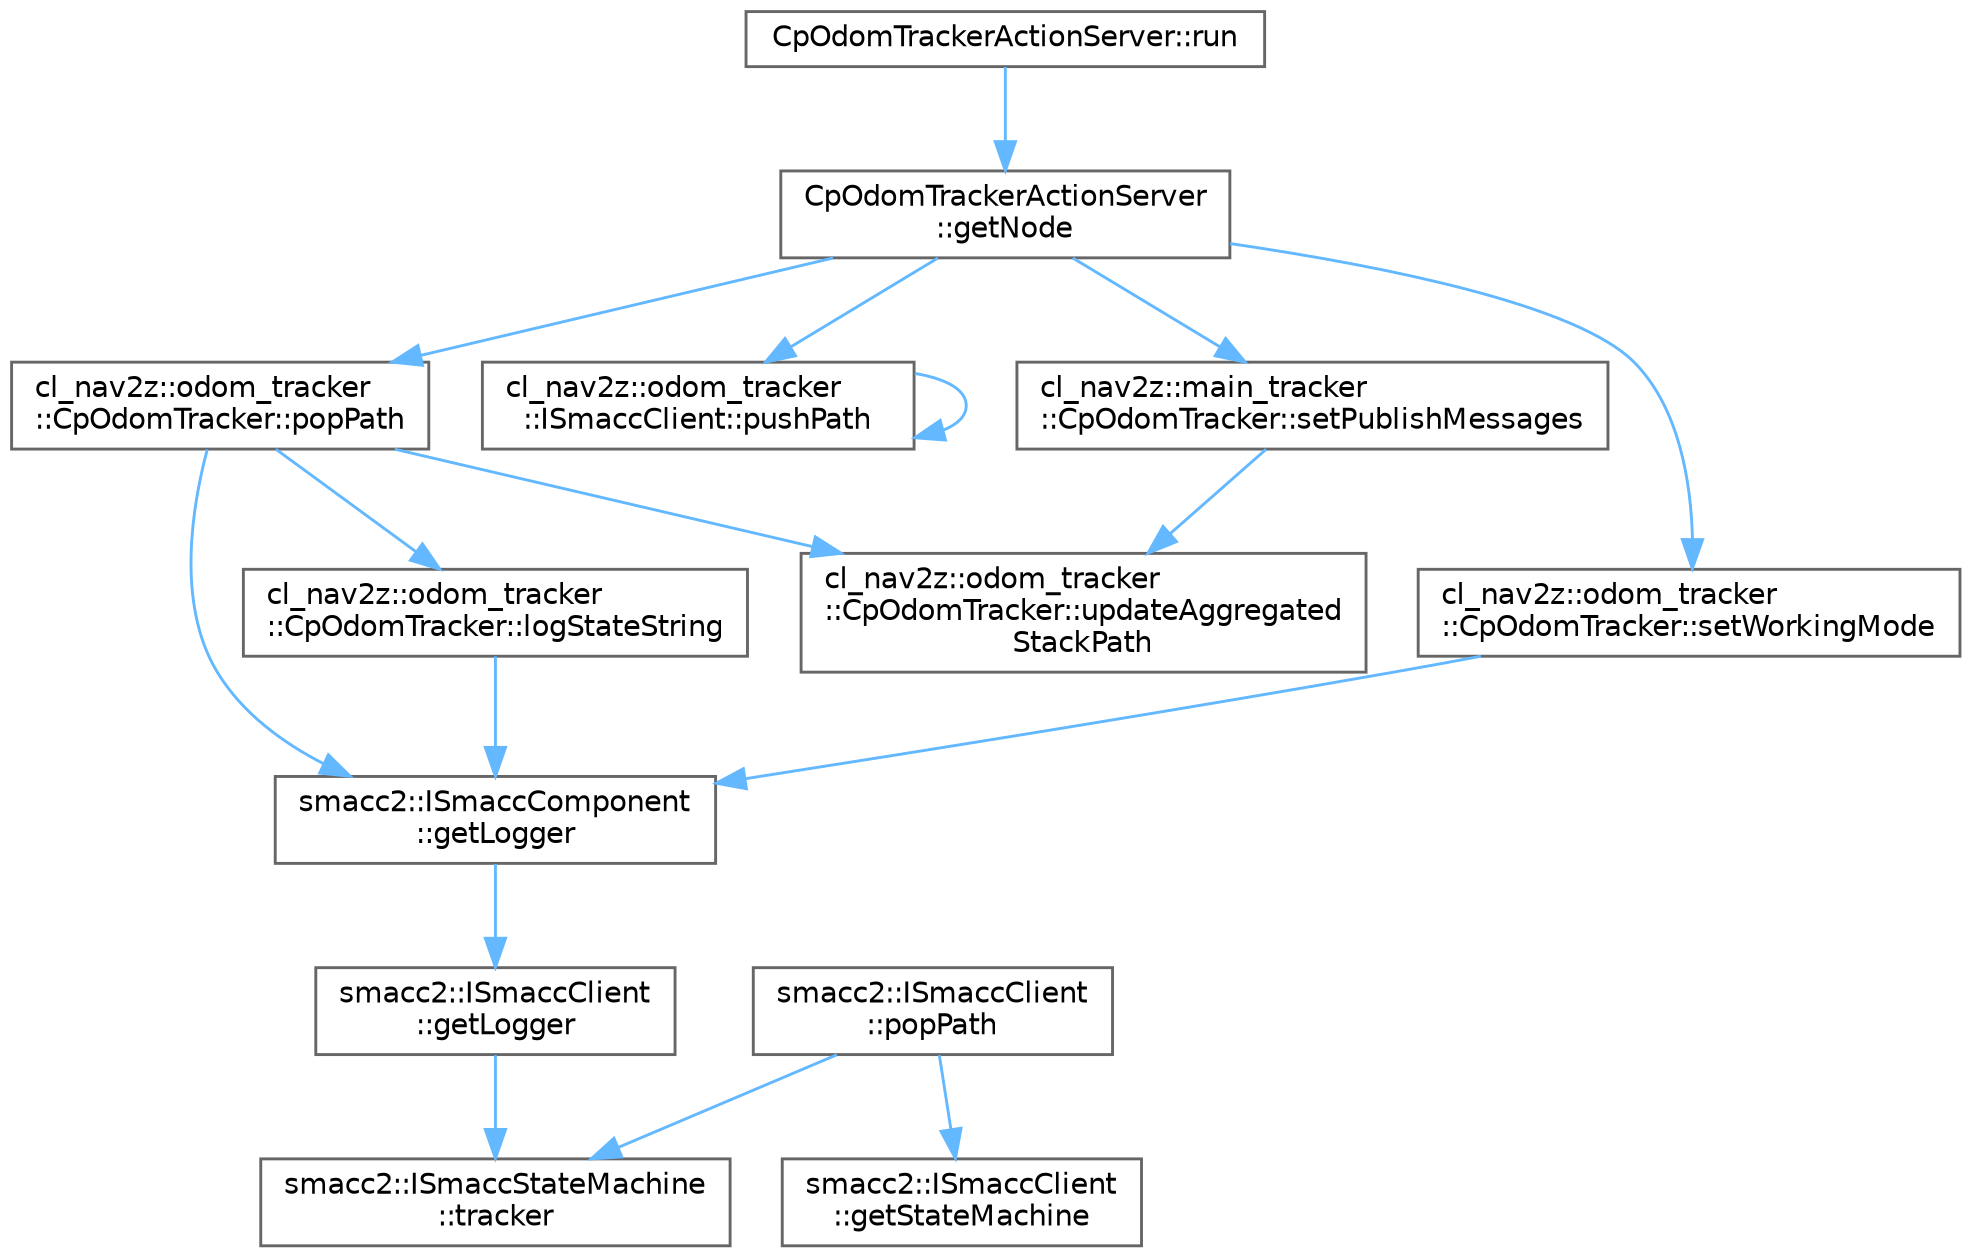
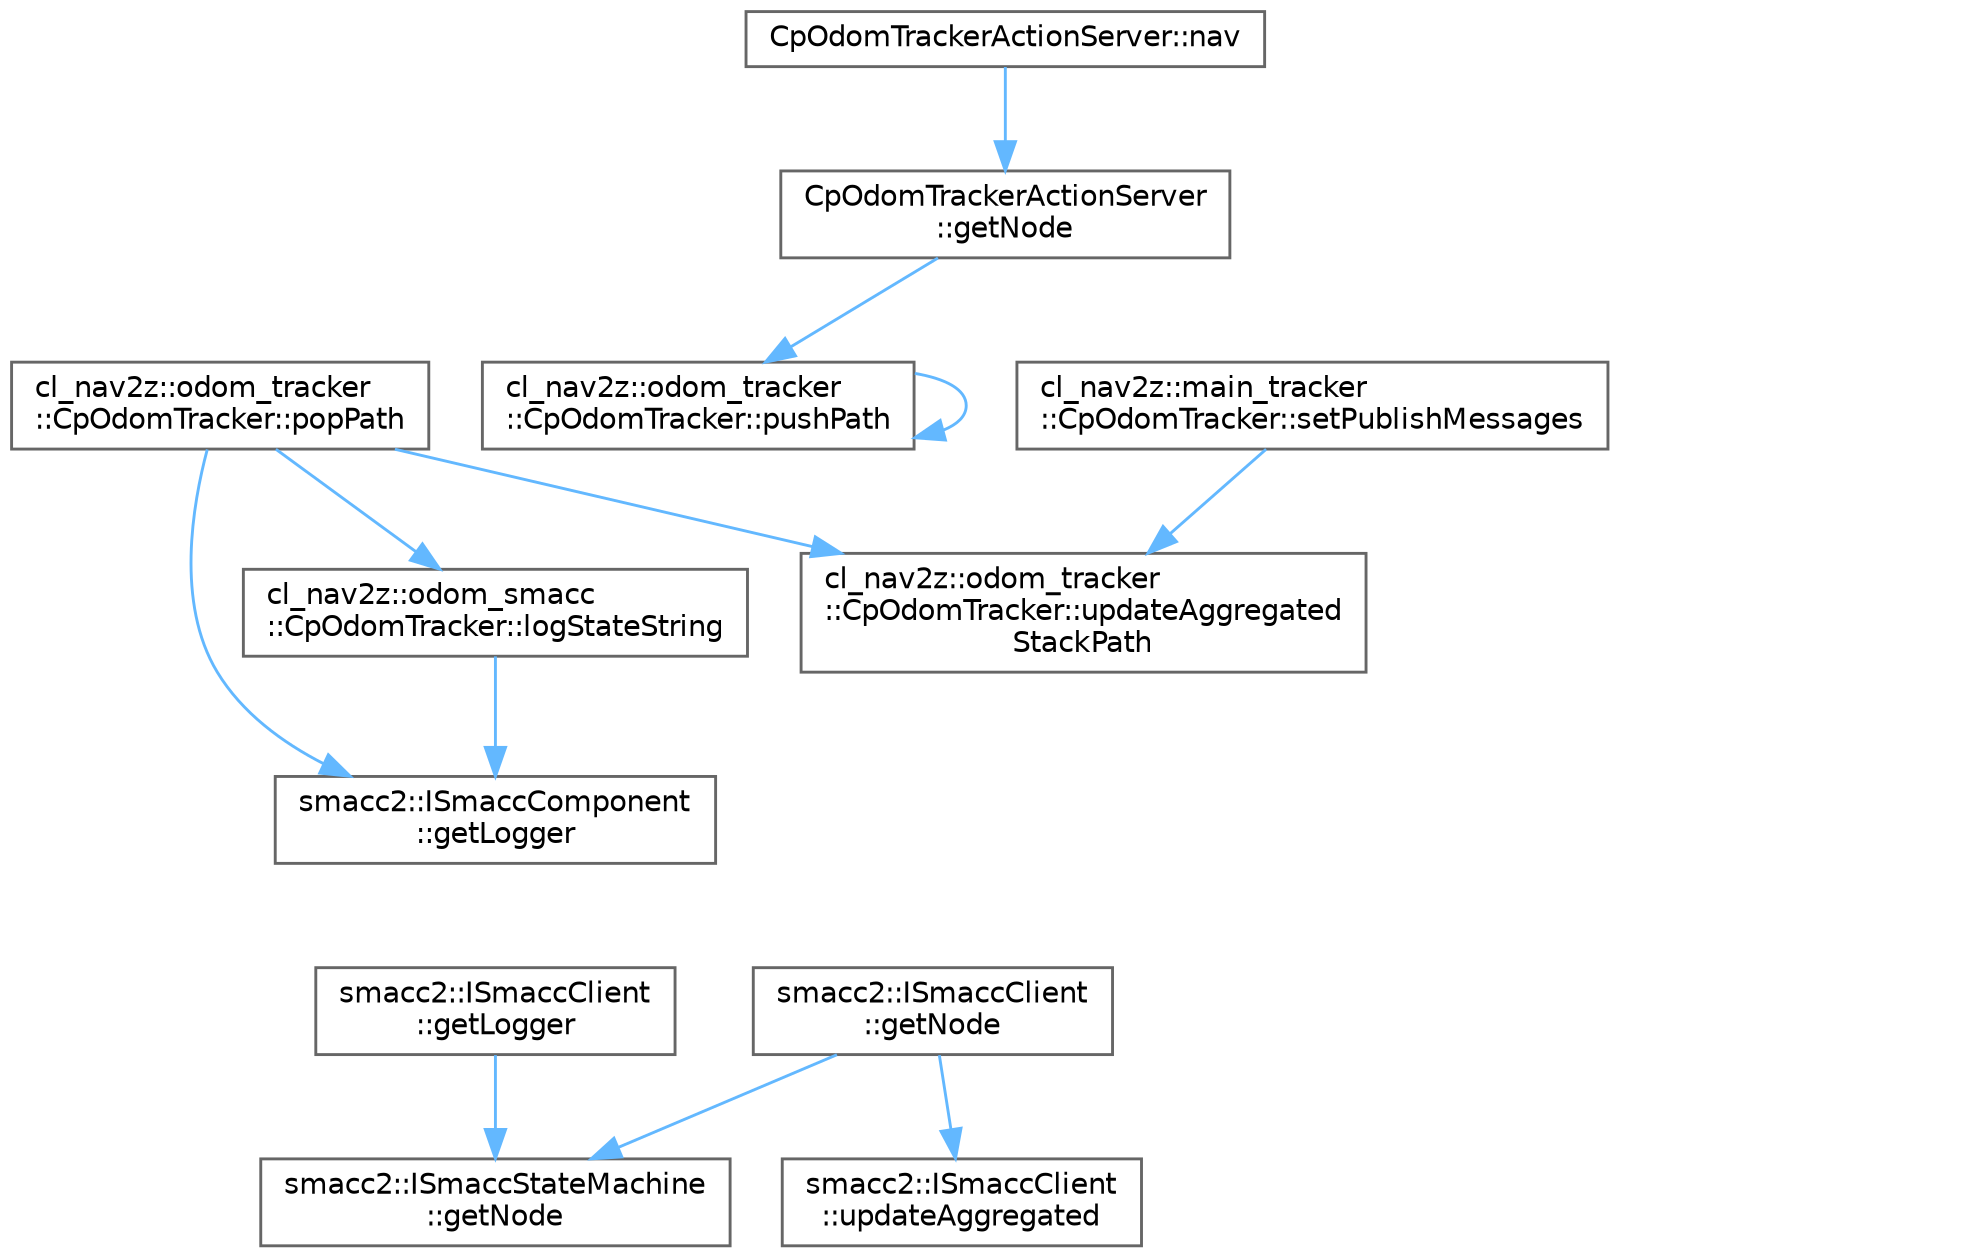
node "CpOdomTrackerActionServer::run": label "CpOdomTrackerActionServer::run" -> "CpOdomTrackerActionServer::nav"
edge "CpOdomTrackerActionServer ::getNode" -> "cl_nav2z::main_tracker ::CpOdomTracker::setPublishMessages": removed
edge "CpOdomTrackerActionServer ::getNode" -> "cl_nav2z::odom_tracker ::CpOdomTracker::popPath": removed
node "cl_nav2z::odom_tracker ::ISmaccClient::pushPath": label "cl_nav2z::odom_tracker ::ISmaccClient::pushPath" -> "cl_nav2z::odom_tracker ::CpOdomTracker::pushPath"
node "cl_nav2z::odom_tracker ::CpOdomTracker::logStateString": label "cl_nav2z::odom_tracker ::CpOdomTracker::logStateString" -> "cl_nav2z::odom_smacc ::CpOdomTracker::logStateString"
node "cl_nav2z::odom_tracker ::CpOdomTracker::setWorkingMode": removed
edge "smacc2::ISmaccComponent ::getLogger" -> "smacc2::ISmaccClient ::getLogger": removed
node "smacc2::ISmaccClient ::popPath": label "smacc2::ISmaccClient ::popPath" -> "smacc2::ISmaccClient ::getNode"
node "smacc2::ISmaccStateMachine ::tracker": label "smacc2::ISmaccStateMachine ::tracker" -> "smacc2::ISmaccStateMachine ::getNode"
node "smacc2::ISmaccClient ::getStateMachine": label "smacc2::ISmaccClient ::getStateMachine" -> "smacc2::ISmaccClient ::updateAggregated"
